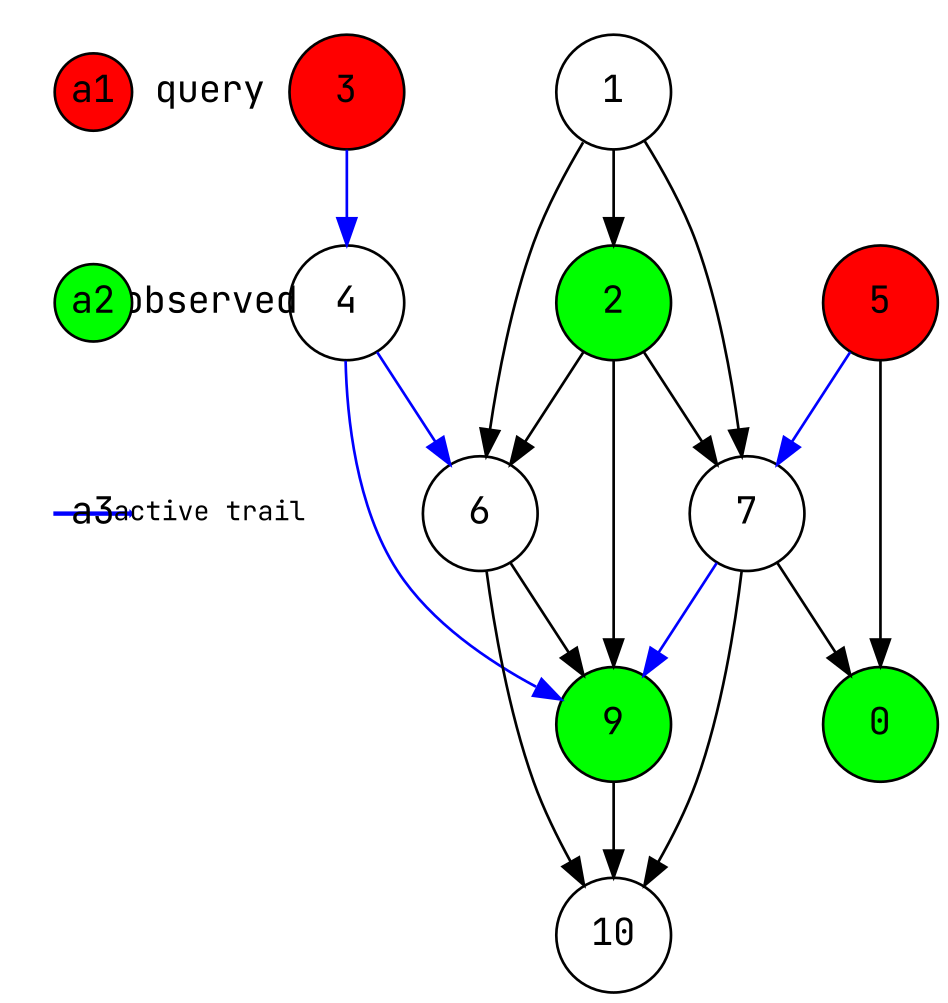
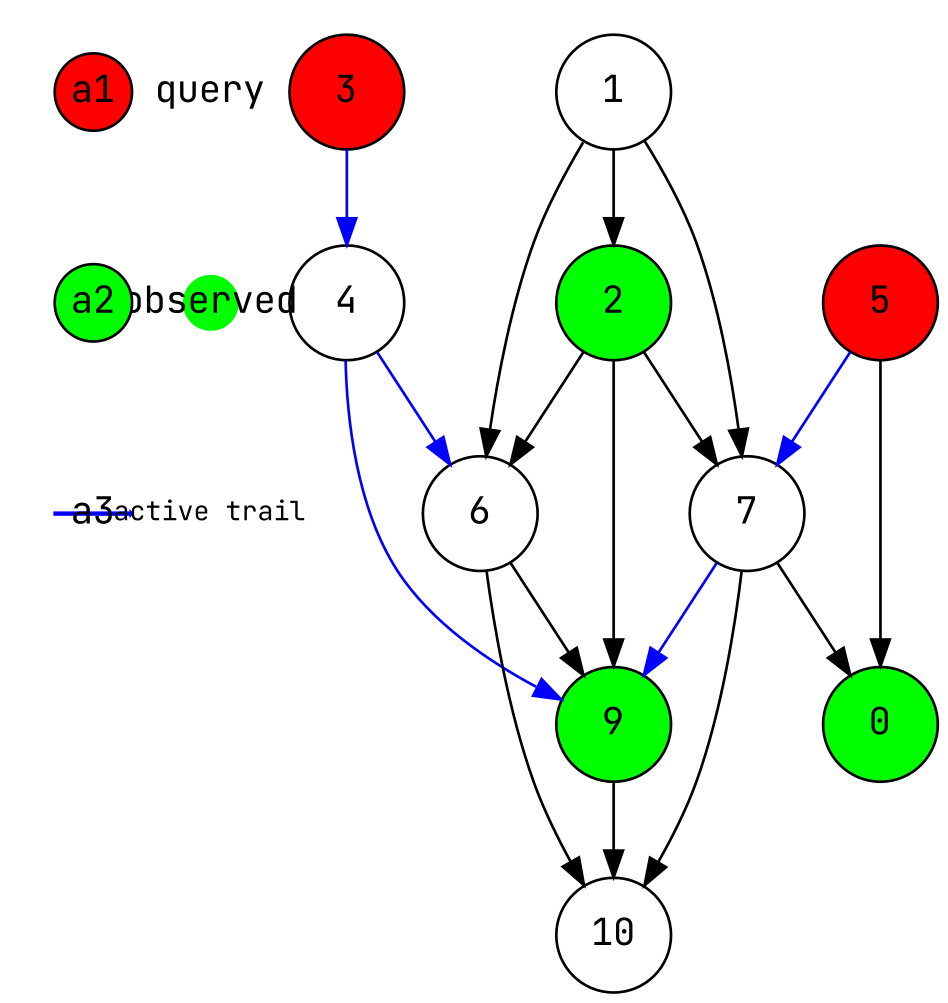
node "observed": fillcolor white -> green
